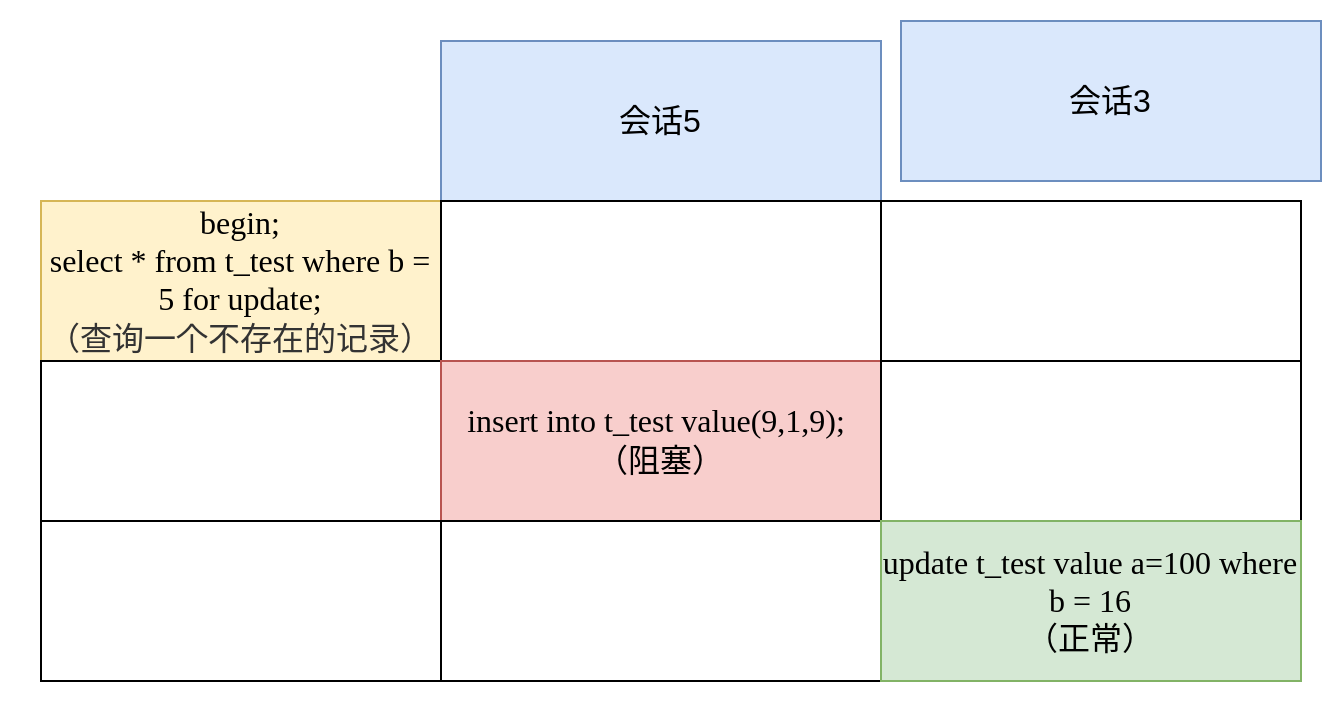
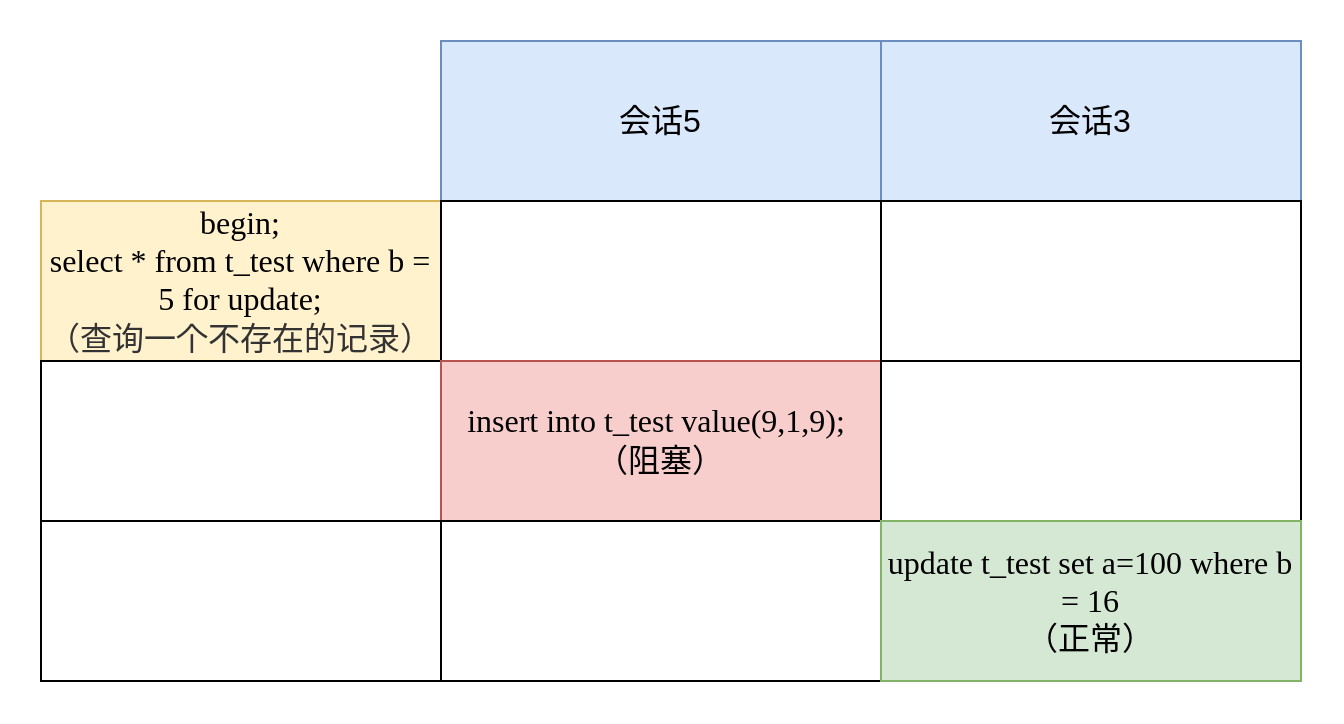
node "会话3": moved (1111, 101) -> (1091, 121)
node "update t_test value a=100 where b = 16（正常）": label "update t_test value a=100 where b = 16（正常）" -> "update t_test set a=100 where b = 16（正常）"
